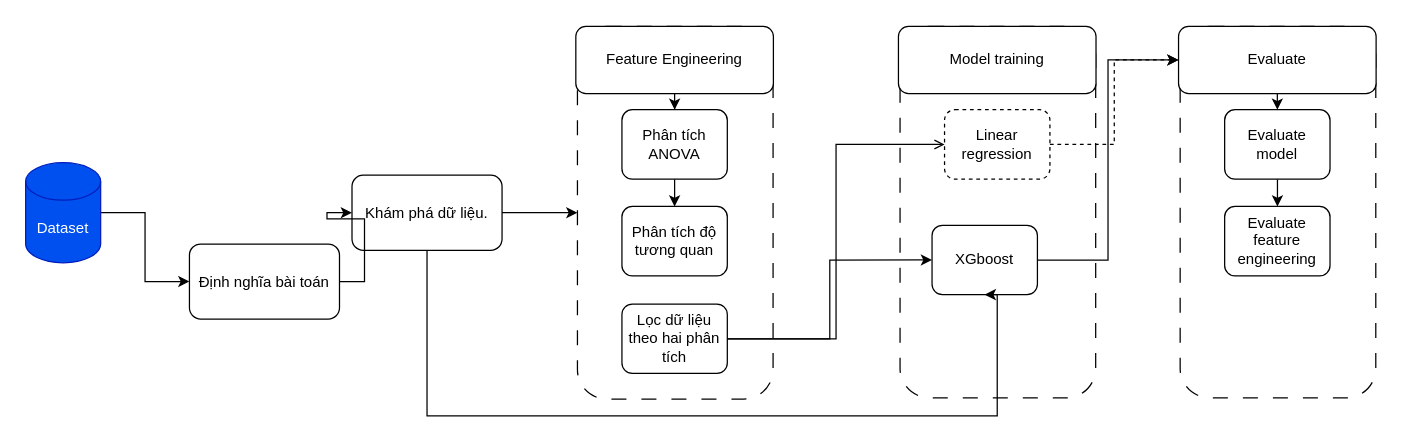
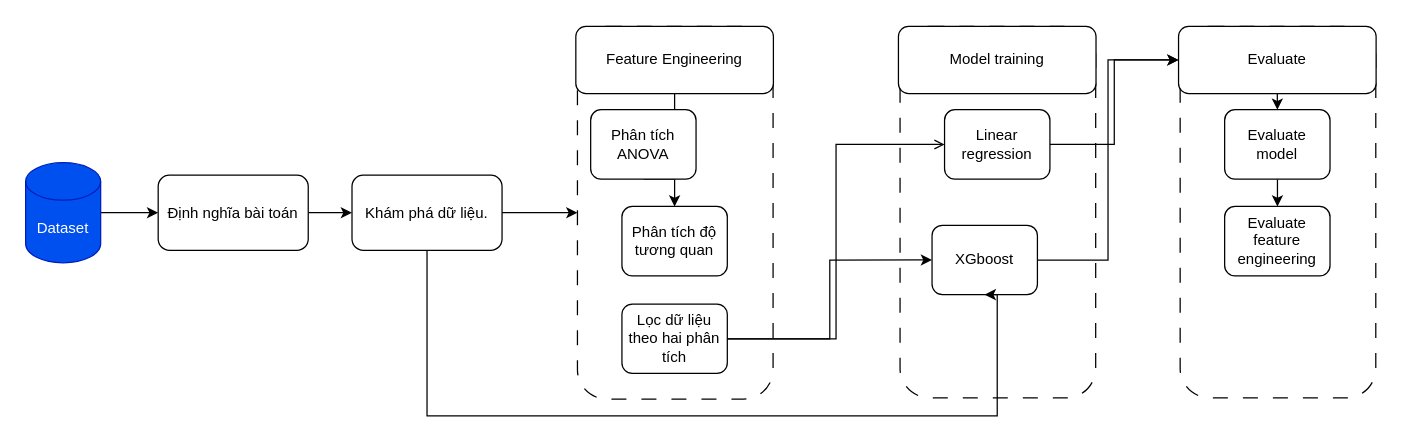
edge "Linear regression" -> "Evaluate": style dashed -> solid
node "Phân tích ANOVA": moved (674, 144) -> (643, 144)
node "Linear regression": style dashed -> solid
node "Định nghĩa bài toán": moved (264, 281) -> (233, 213)
